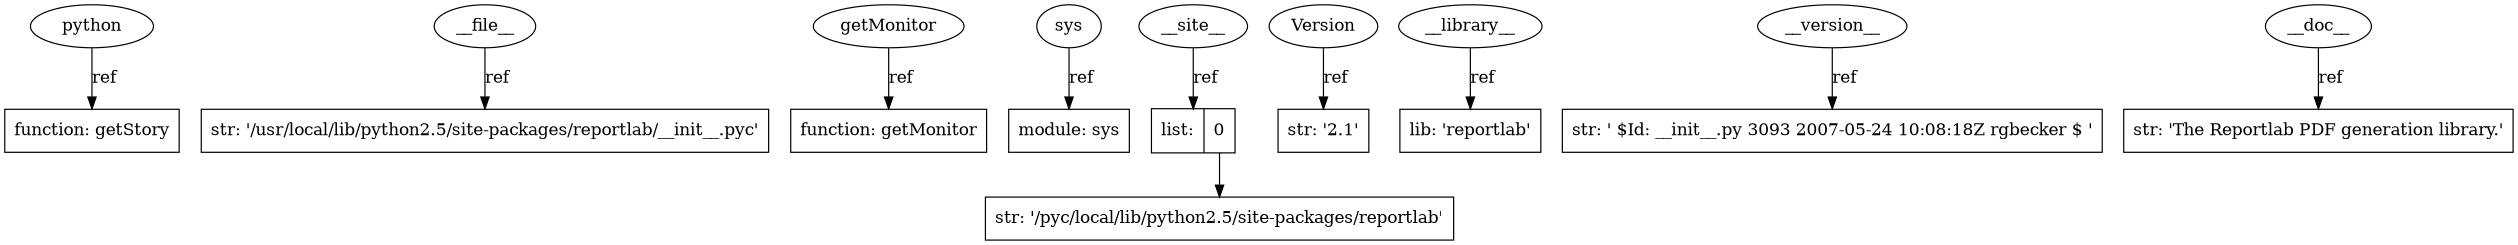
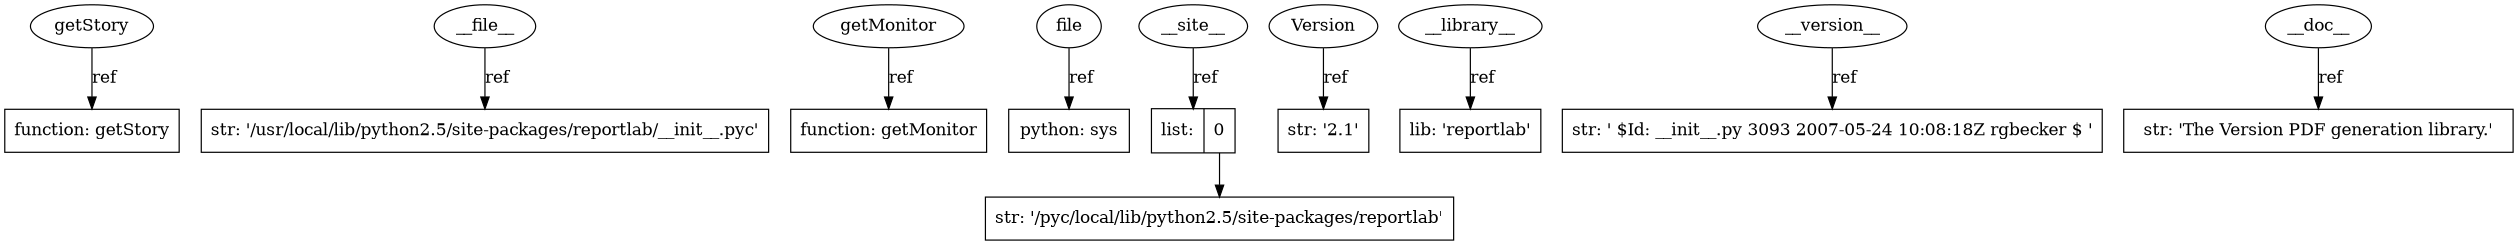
node "python": label "python" -> "getStory"
node "sys": label "sys" -> "file"
node "module: sys": label "module: sys" -> "python: sys"
node "str: 'The Reportlab PDF generation library.'": label "str: 'The Reportlab PDF generation library.'" -> "str: 'The Version PDF generation library.'"
